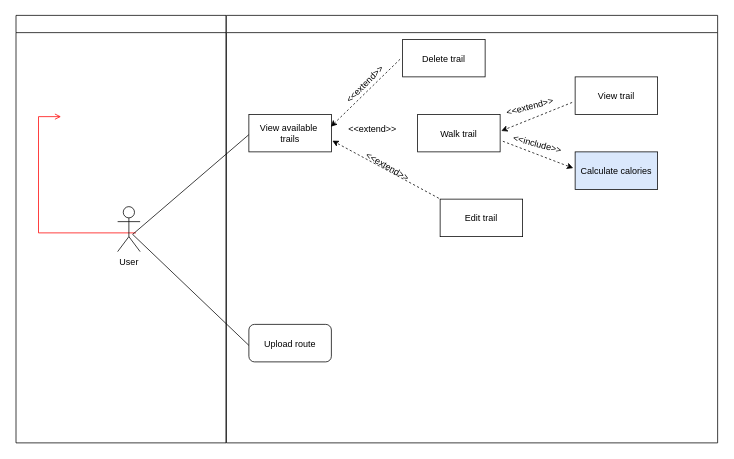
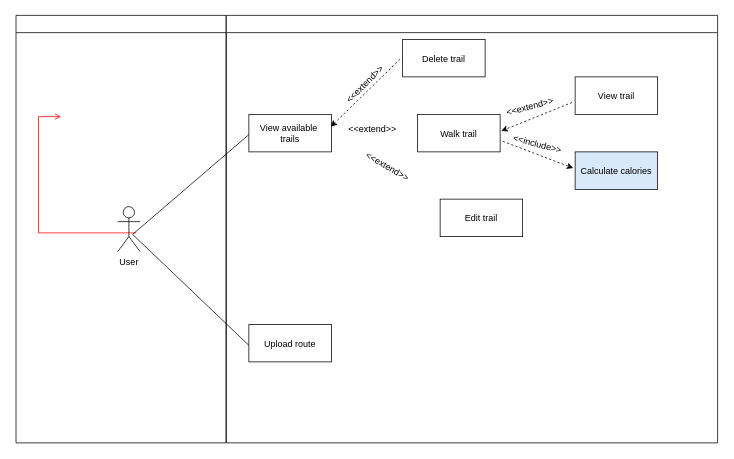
edge "Edit trail" -> "View available trails": removed
node "Upload route": shape rounded rectangle -> rectangle
